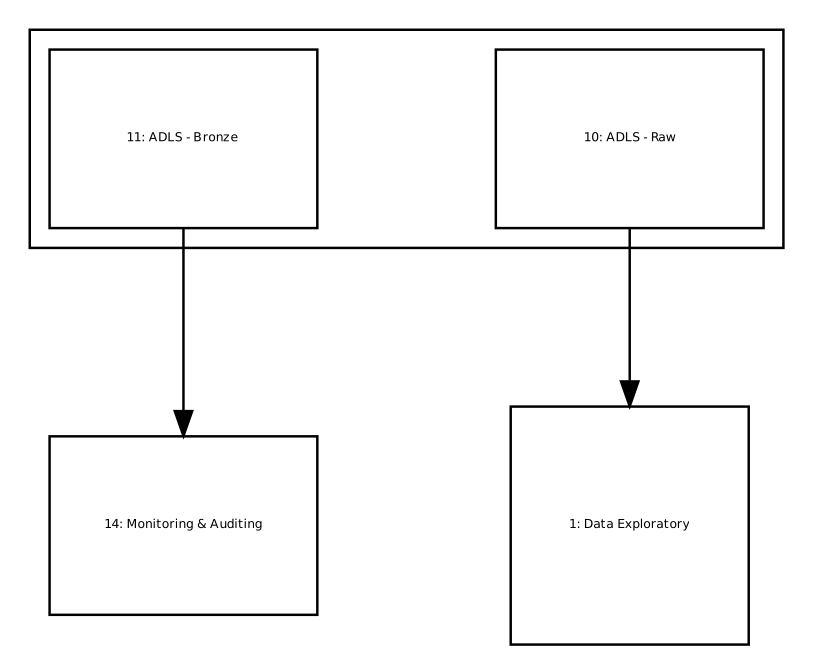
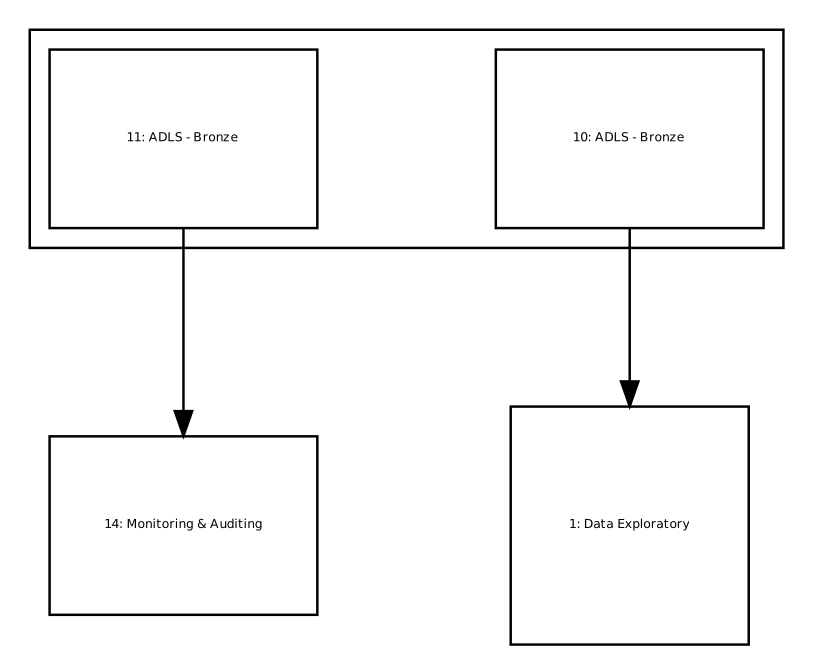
node "10: ADLS - Raw": label "10: ADLS - Raw" -> "10: ADLS - Bronze"
